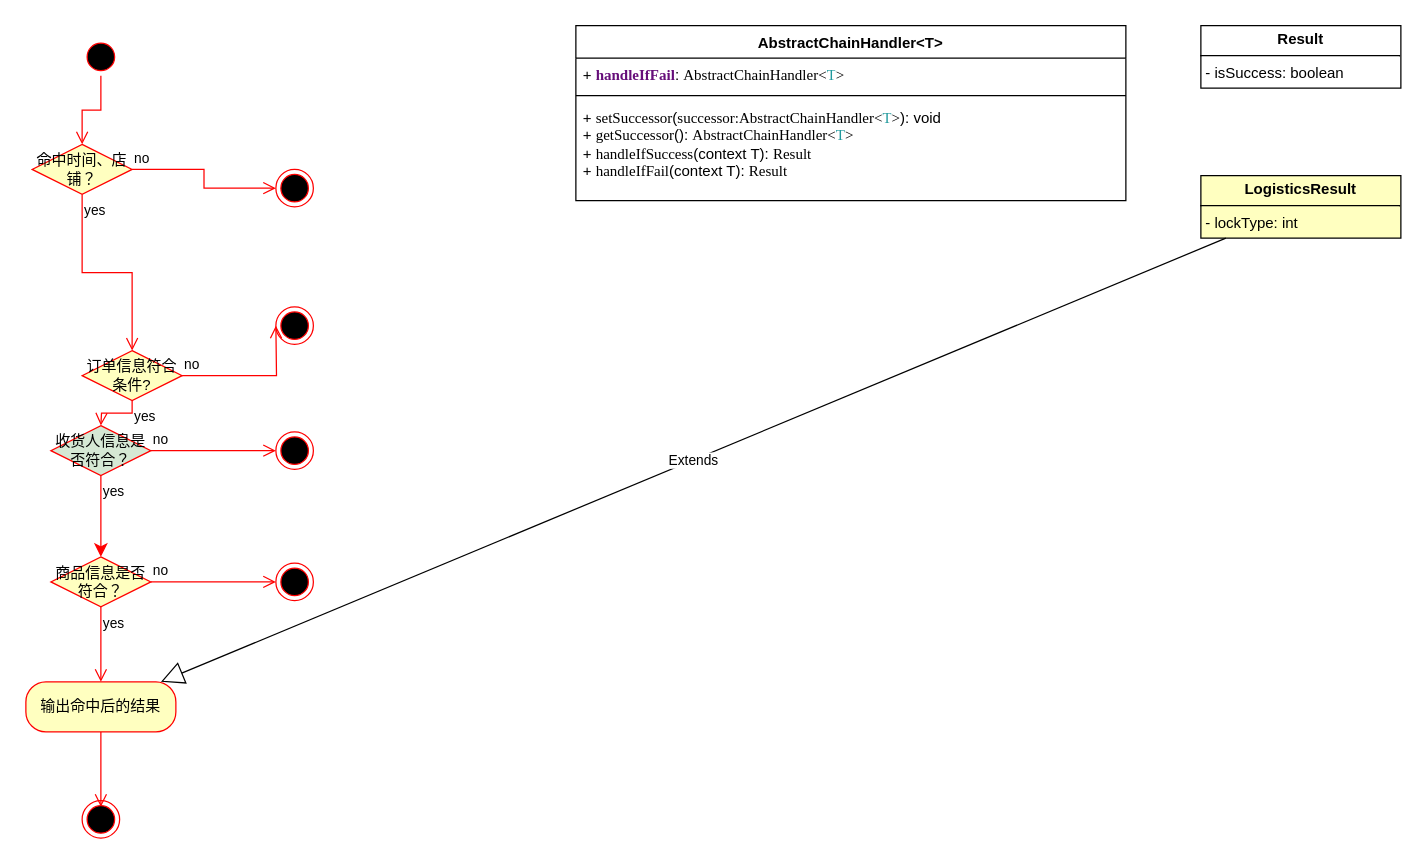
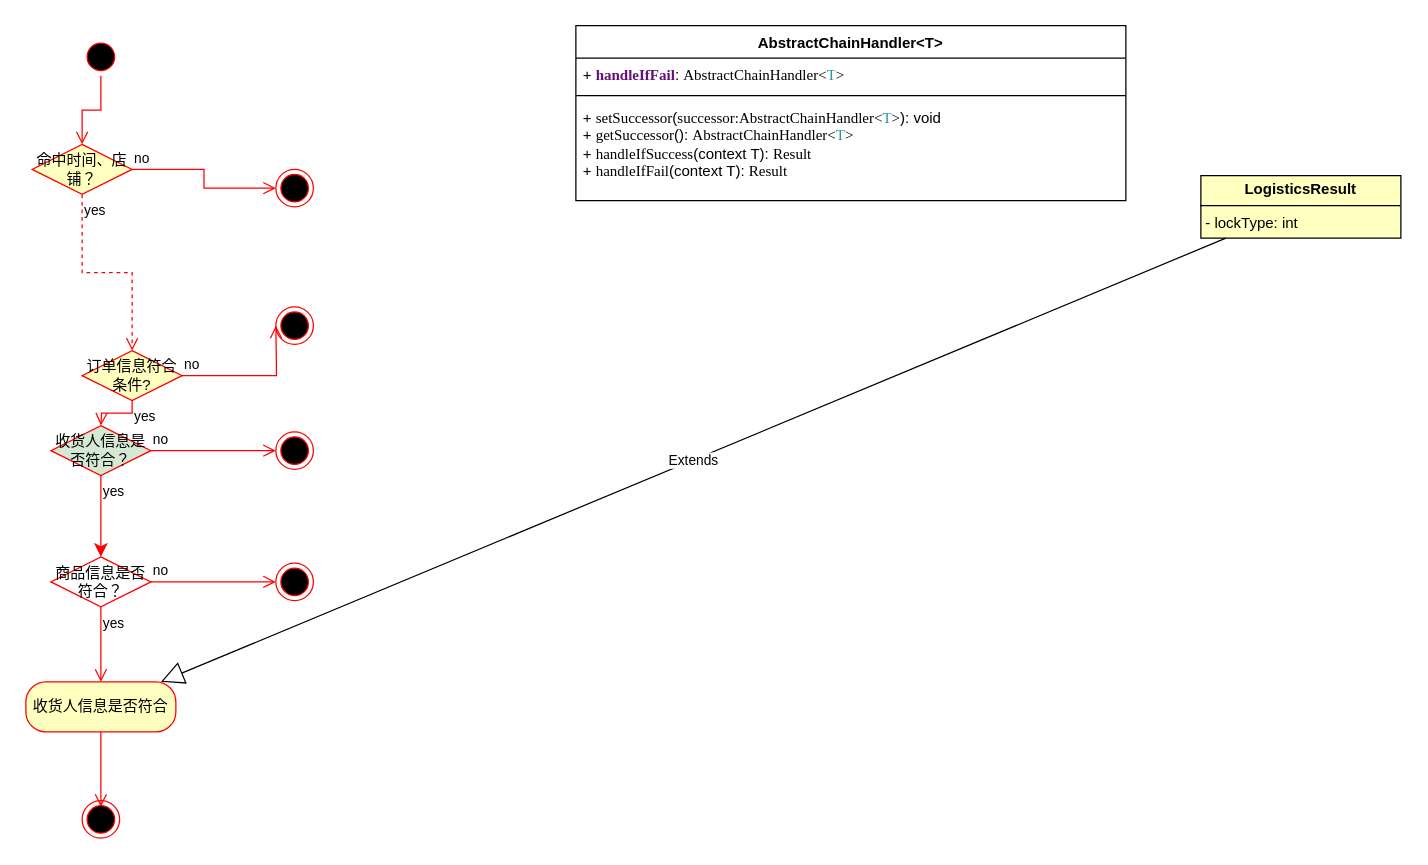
node "Result - isSuccess: boolean": removed
edge "命中时间、店铺？" -> "订单信息符合条件?": style solid -> dashed
node "商品信息是否符合？": fillcolor #ffffc0 -> #ffffff
node "输出命中后的结果": label "输出命中后的结果" -> "收货人信息是否符合"
